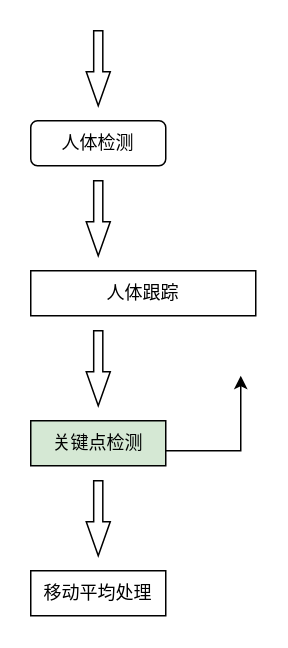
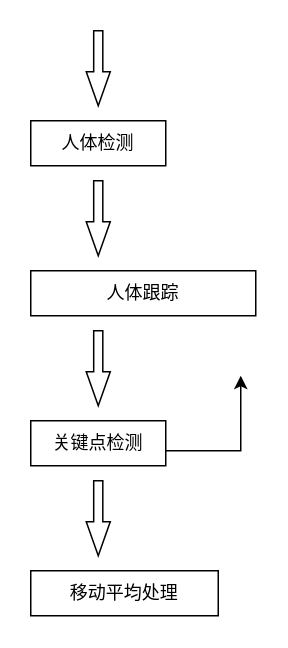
node "人体检测": shape rounded rectangle -> rectangle
node "关键点检测": fillcolor #d5e8d4 -> #ffffff
node "移动平均处理": size 135x45 -> 188x45
